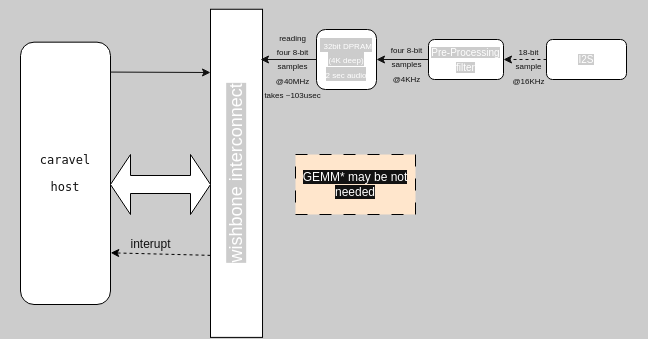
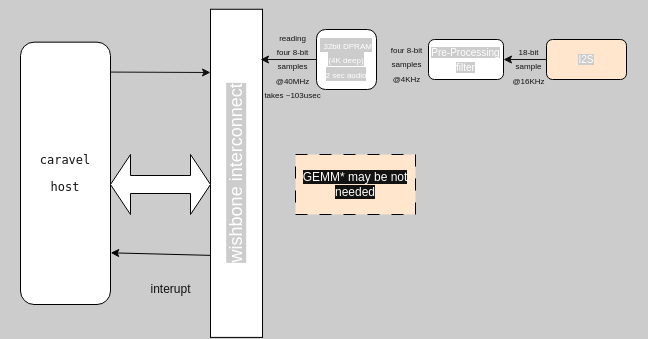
edge "Pre-Processing filter" -> "32bit DPRAM (4K deep) 2 sec audio": removed
edge "I2S" -> "Pre-Processing filter": style dashed -> solid
node "I2S": fillcolor #ffffff -> #ffe6cc
node "interupt": moved (151, 245) -> (171, 290)
edge "wishbone interconnect" -> "caravelhost": style dashed -> solid
